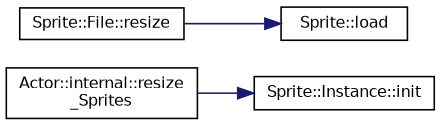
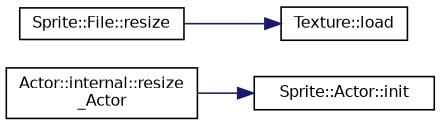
node "Sprite::load": label "Sprite::load" -> "Texture::load"
node "Actor::internal::resize _Sprites": label "Actor::internal::resize _Sprites" -> "Actor::internal::resize _Actor"
node "Sprite::Instance::init": label "Sprite::Instance::init" -> "Sprite::Actor::init"
